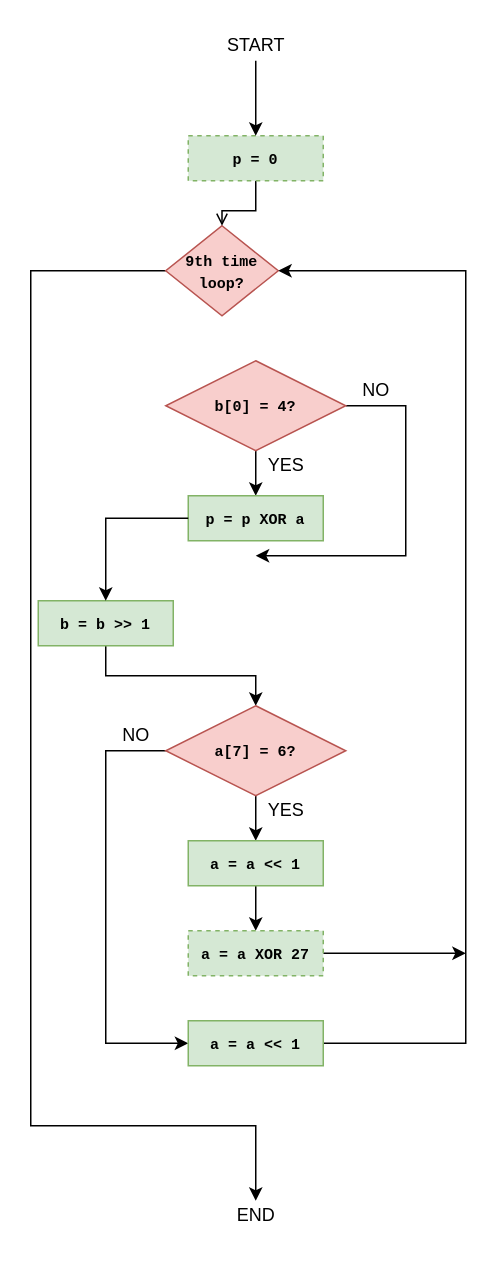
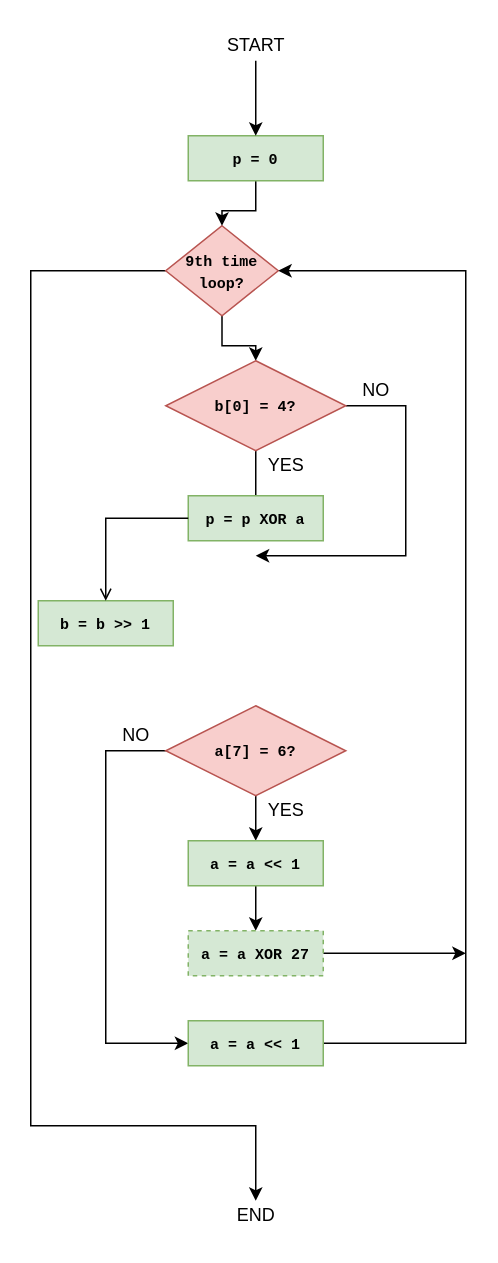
node "p = 0": style dashed -> solid
edge "p = 0" -> "9th time loop?": arrowhead open -> classic
edge "9th time loop?" -> "b[0] = 4?": added
edge "b[0] = 4?" -> "p = p XOR a": arrowhead classic -> none
edge "p = p XOR a" -> "b = b >> 1": arrowhead classic -> open
edge "b = b >> 1" -> "a[7] = 6?": removed
